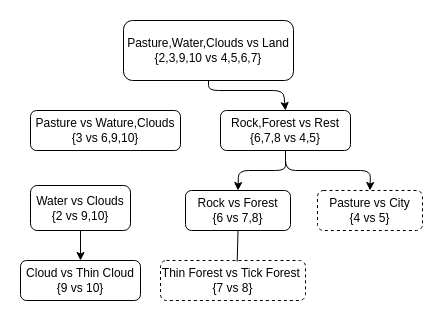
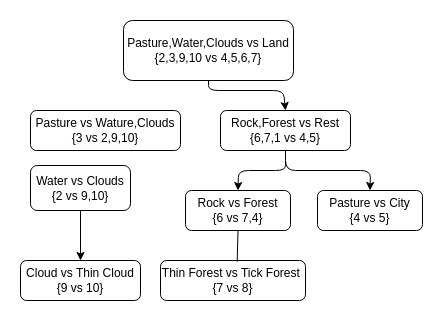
node "Pasture vs Wature,Clouds {3 vs 6,9,10}": label "Pasture vs Wature,Clouds {3 vs 6,9,10}" -> "Pasture vs Wature,Clouds {3 vs 2,9,10}"
node "Rock,Forest vs Rest {6,7,8 vs 4,5}": label "Rock,Forest vs Rest {6,7,8 vs 4,5}" -> "Rock,Forest vs Rest {6,7,1 vs 4,5}"
node "Water vs Clouds {2 vs 9,10}": moved (81, 208) -> (81, 188)
node "Rock vs Forest {6 vs 7,8}": label "Rock vs Forest {6 vs 7,8}" -> "Rock vs Forest {6 vs 7,4}"
node "Pasture vs City {4 vs 5}": style dashed -> solid
node "Thin Forest vs Tick Forest {7 vs 8}": style dashed -> solid
